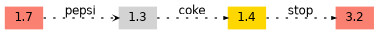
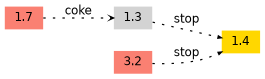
edge "1.7" -> "1.3": label "pepsi" -> "coke"
edge "1.3" -> "1.4": label "coke" -> "stop"
edge "1.4" -> "3.2": reversed
